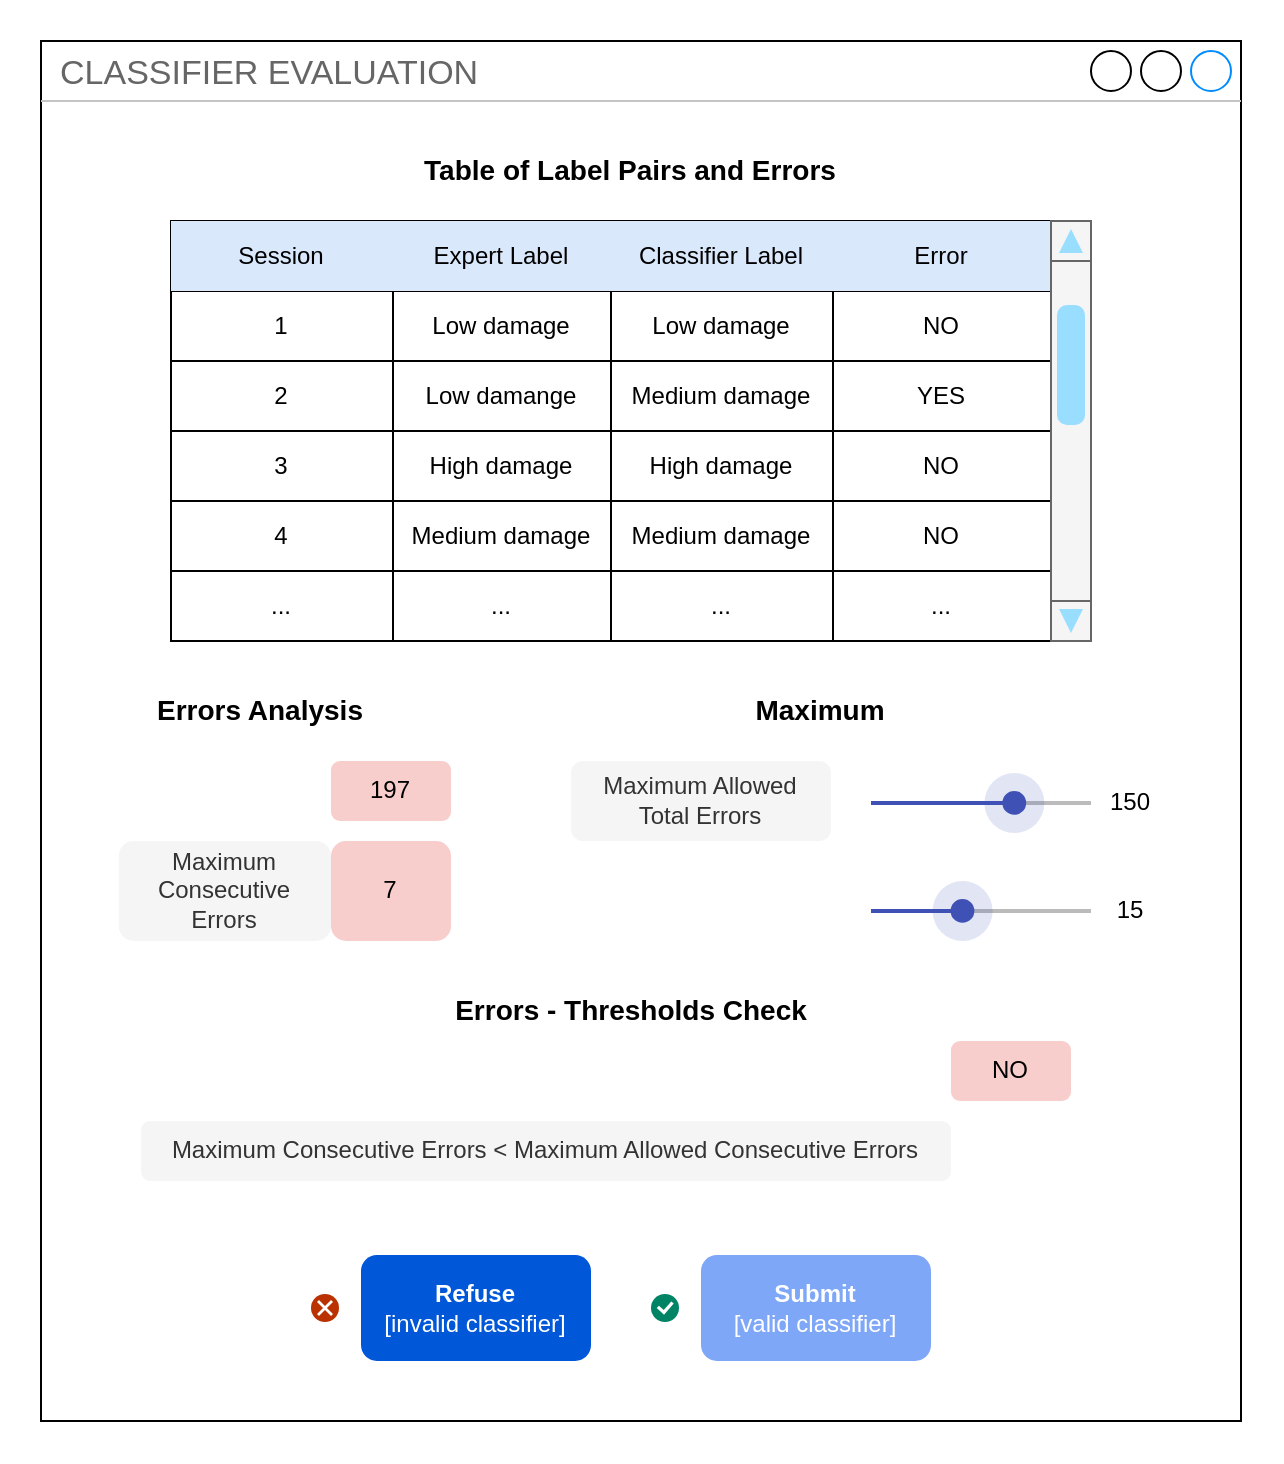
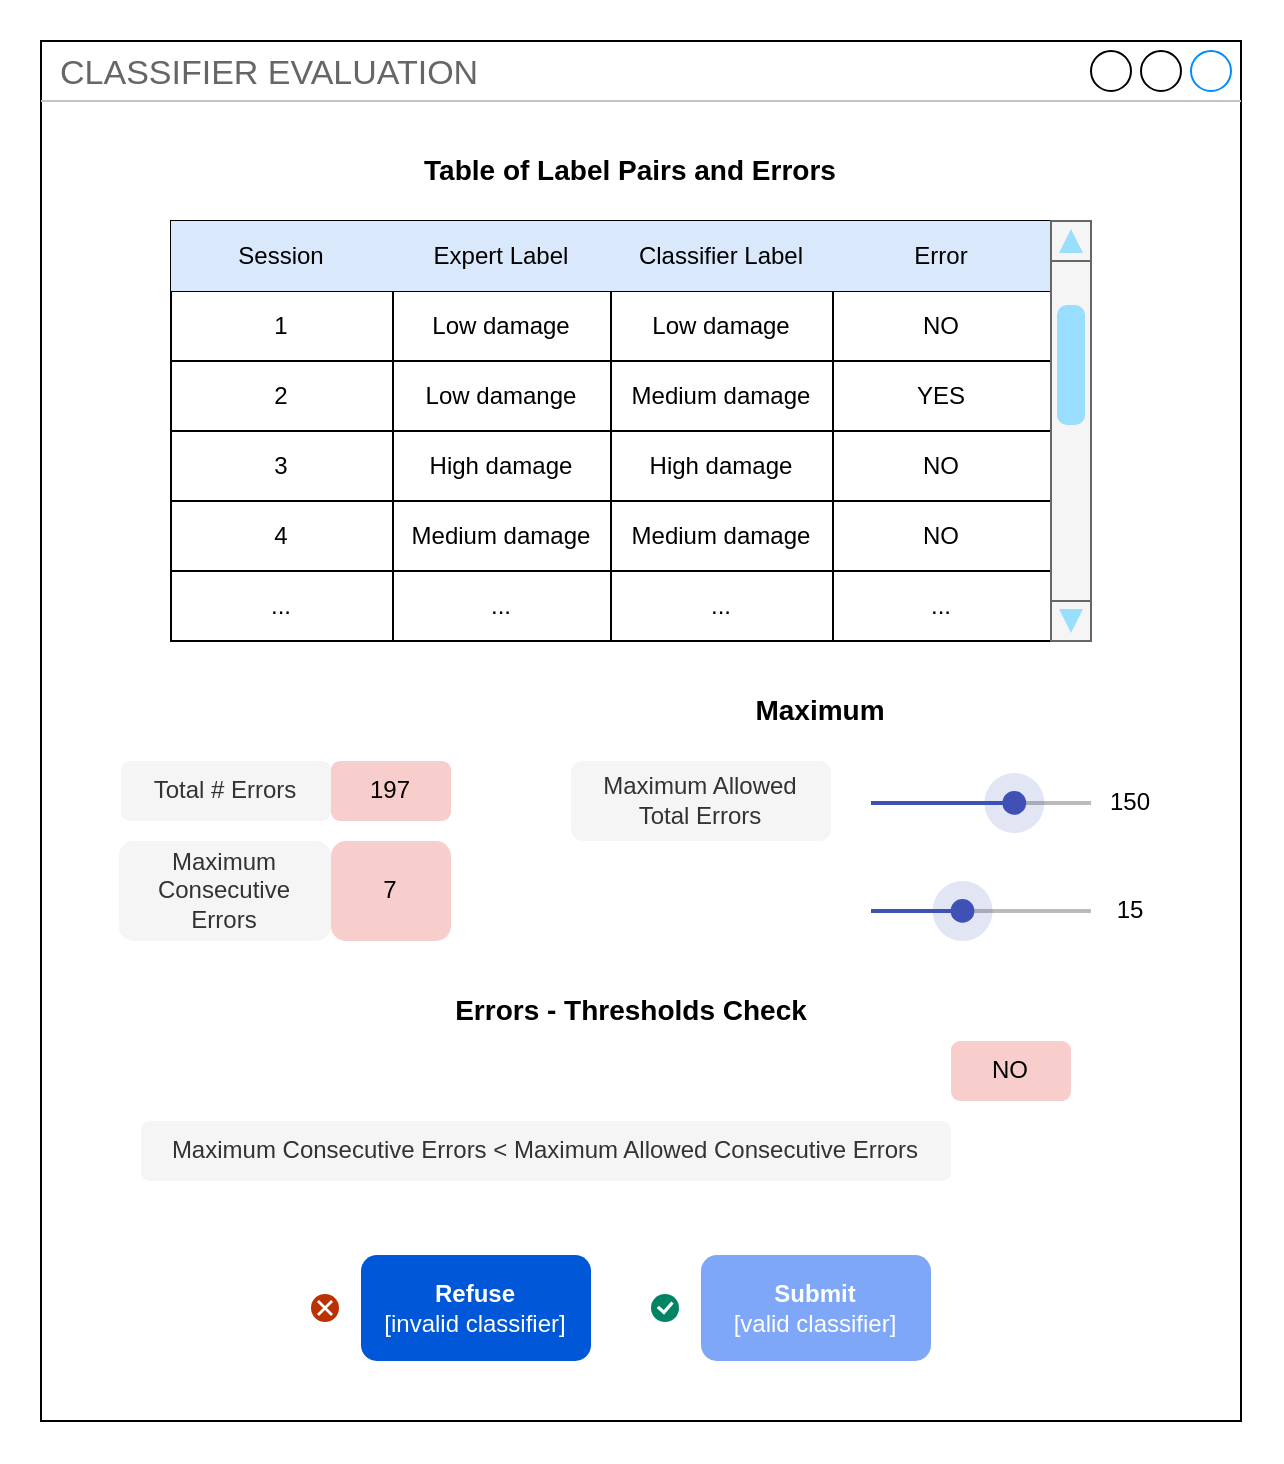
node "Errors Analysis": removed
node "Total # Errors": added
